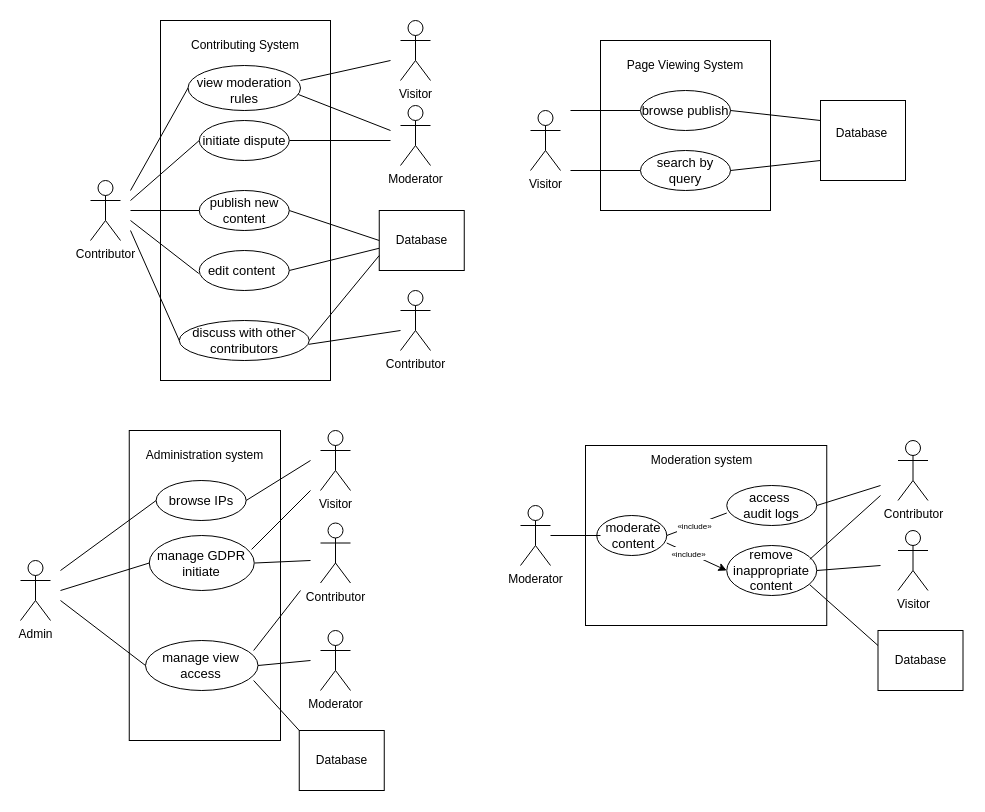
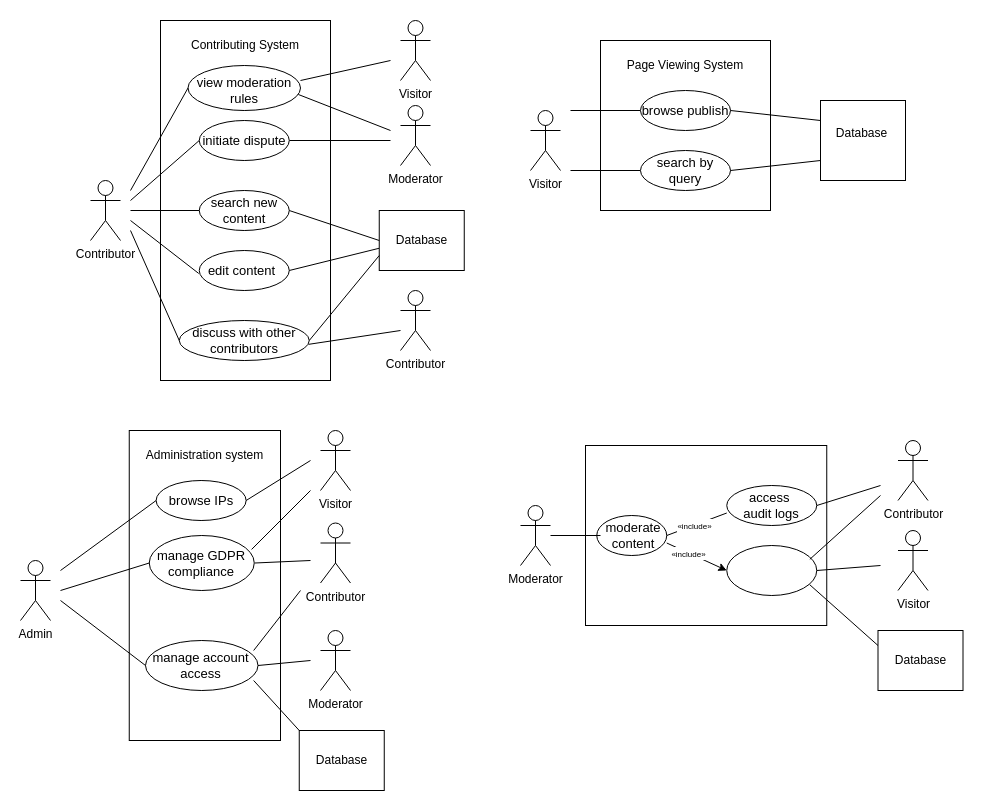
node "publish new content": label "publish new content" -> "search new content"
node "Moderation system": removed
node "manage GDPR initiate": label "manage GDPR initiate" -> "manage GDPR compliance"
node "remove inappropriate content": removed
node "manage view access": label "manage view access" -> "manage account access"
